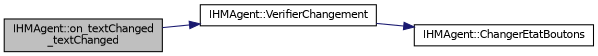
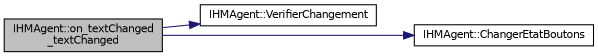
edge "IHMAgent::VerifierChangement" -> "IHMAgent::ChangerEtatBoutons": now "IHMAgent::on_textChanged _textChanged" -> "IHMAgent::ChangerEtatBoutons"
